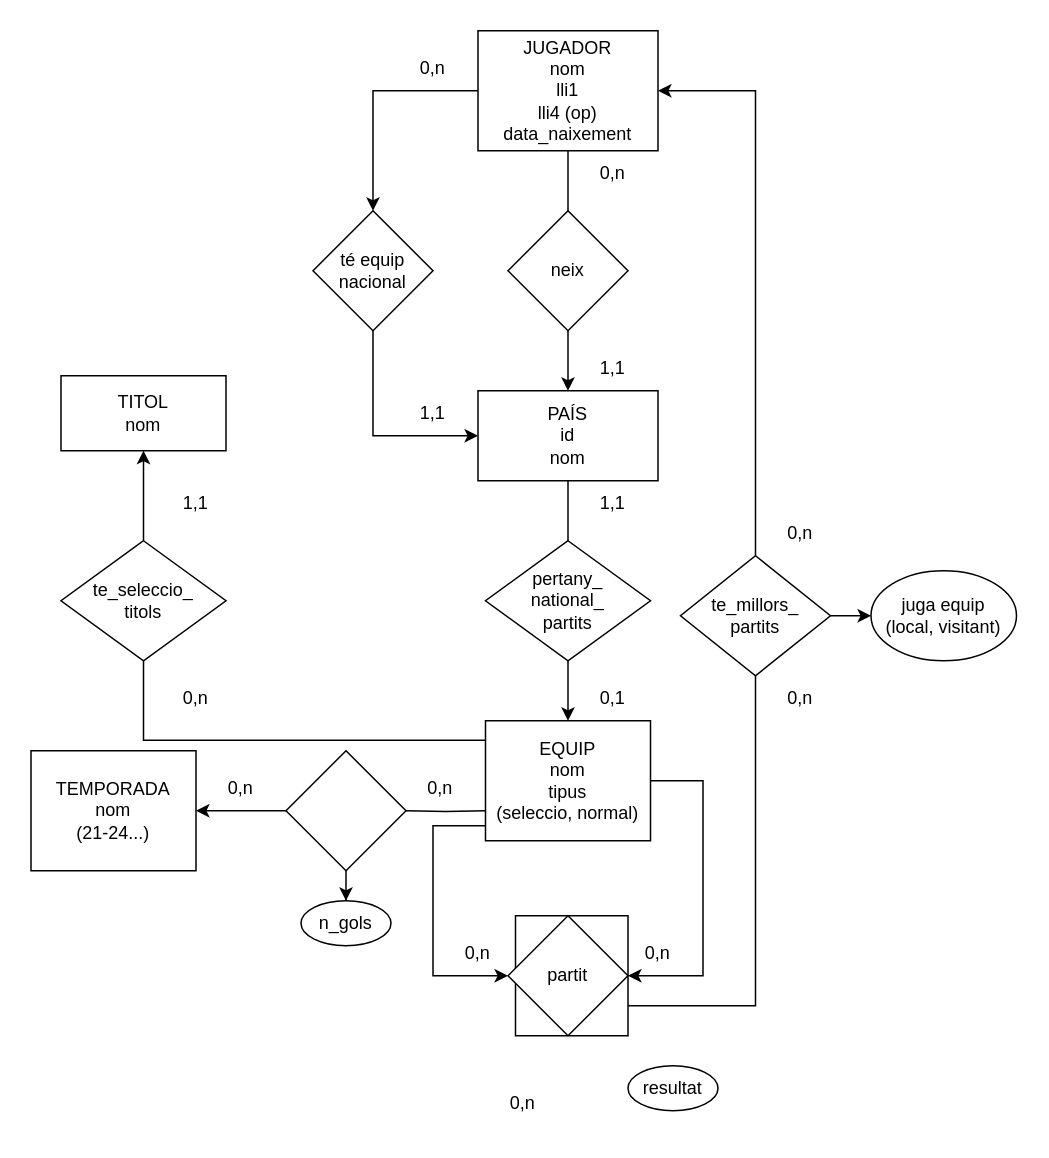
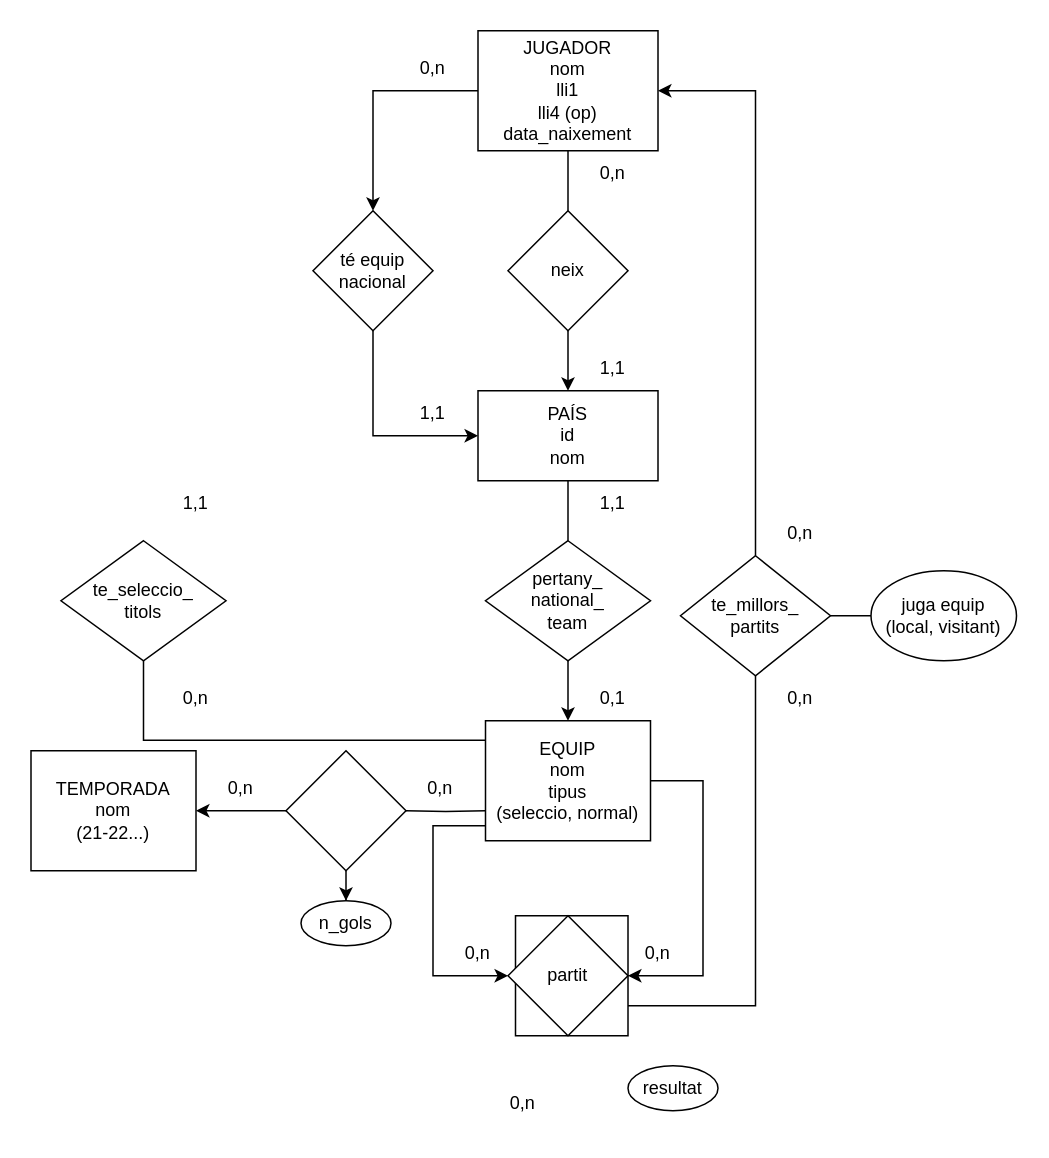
node "TITOL nom": removed
edge "te_seleccio_ titols" -> "TITOL nom": removed
node "pertany_ national_ partits": label "pertany_ national_ partits" -> "pertany_ national_ team"
edge "te_millors_ partits" -> "juga equip (local, visitant)": arrowhead classic -> none
node "TEMPORADA nom (21-24...)": label "TEMPORADA nom (21-24...)" -> "TEMPORADA nom (21-22...)"
